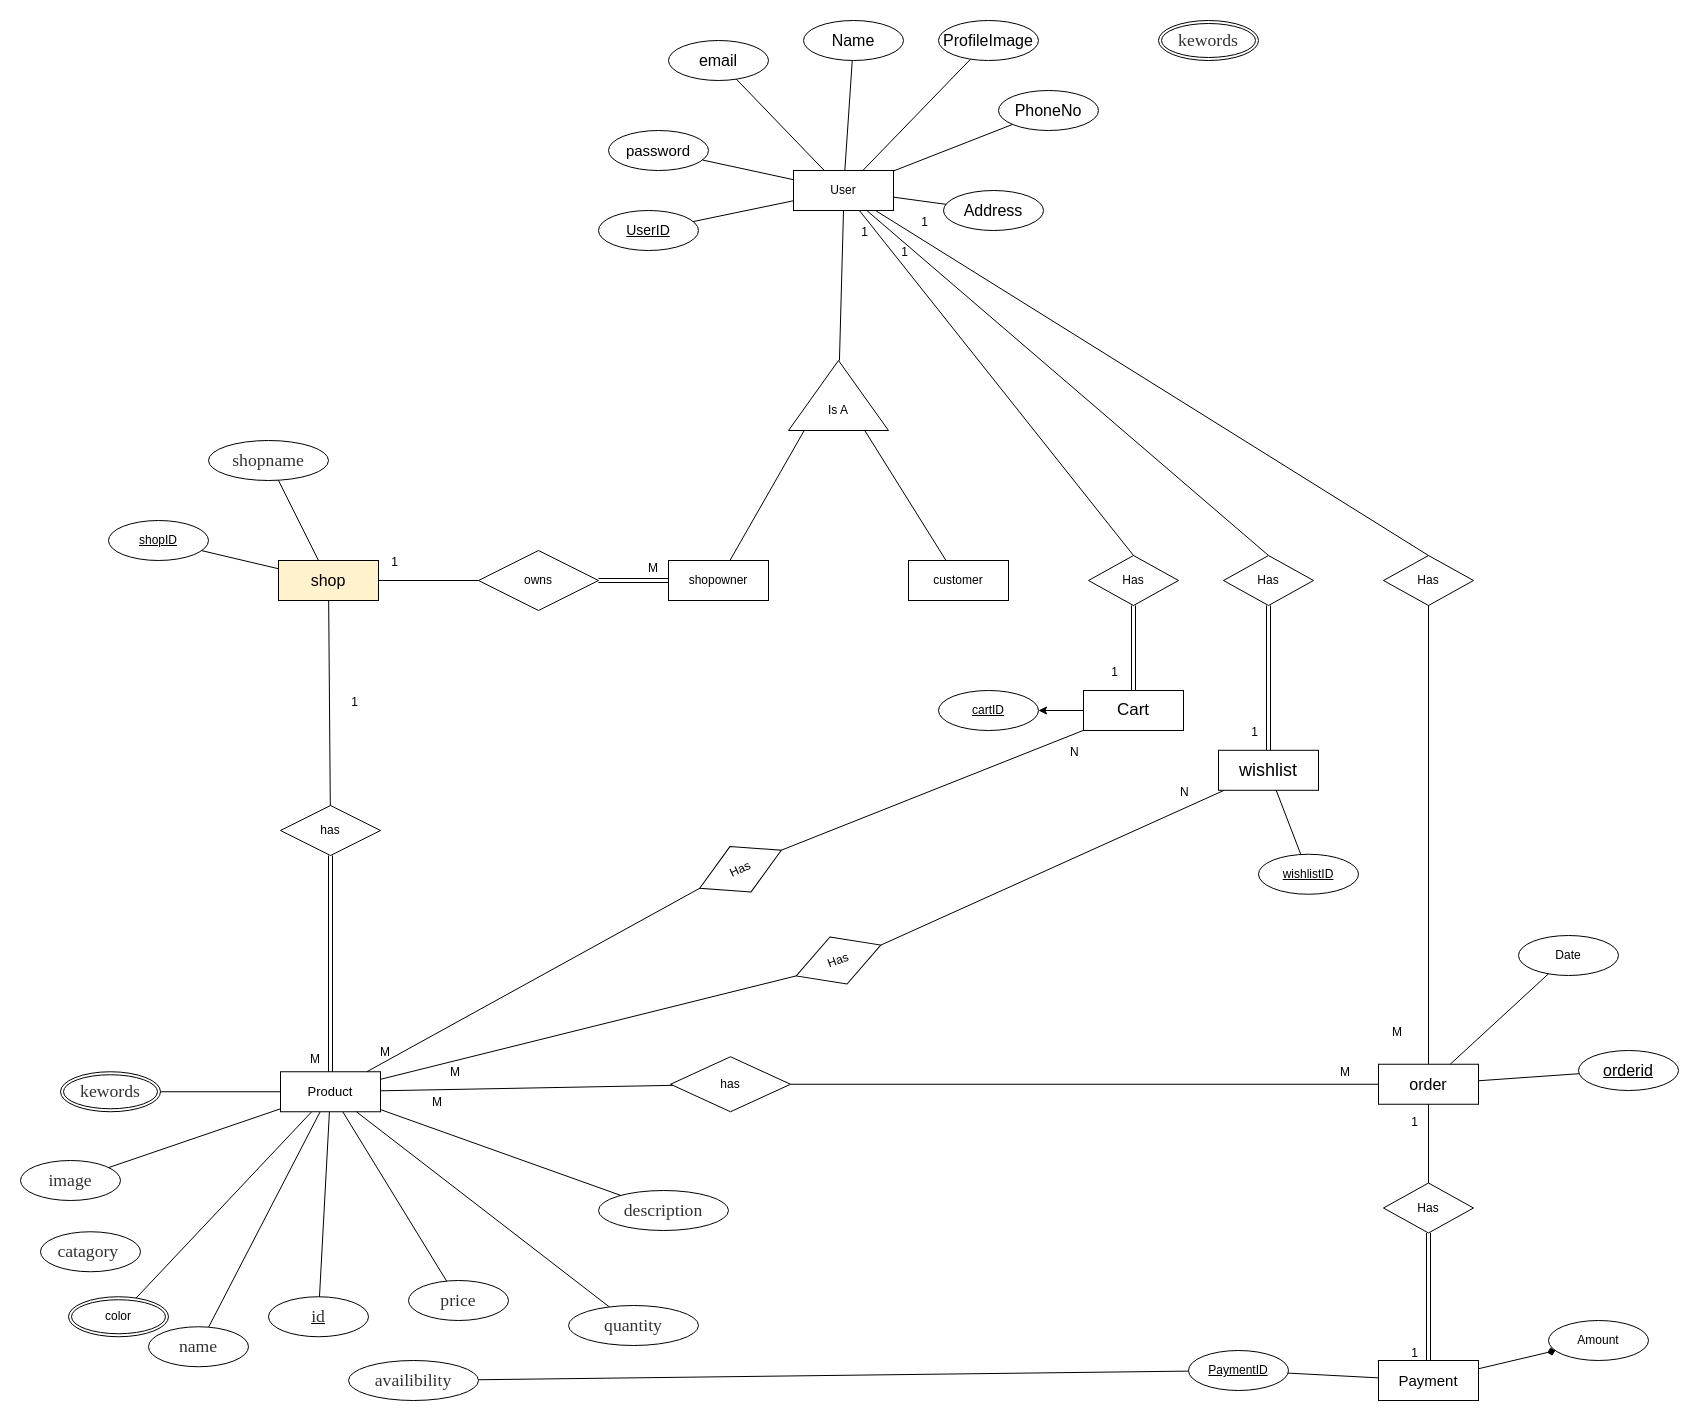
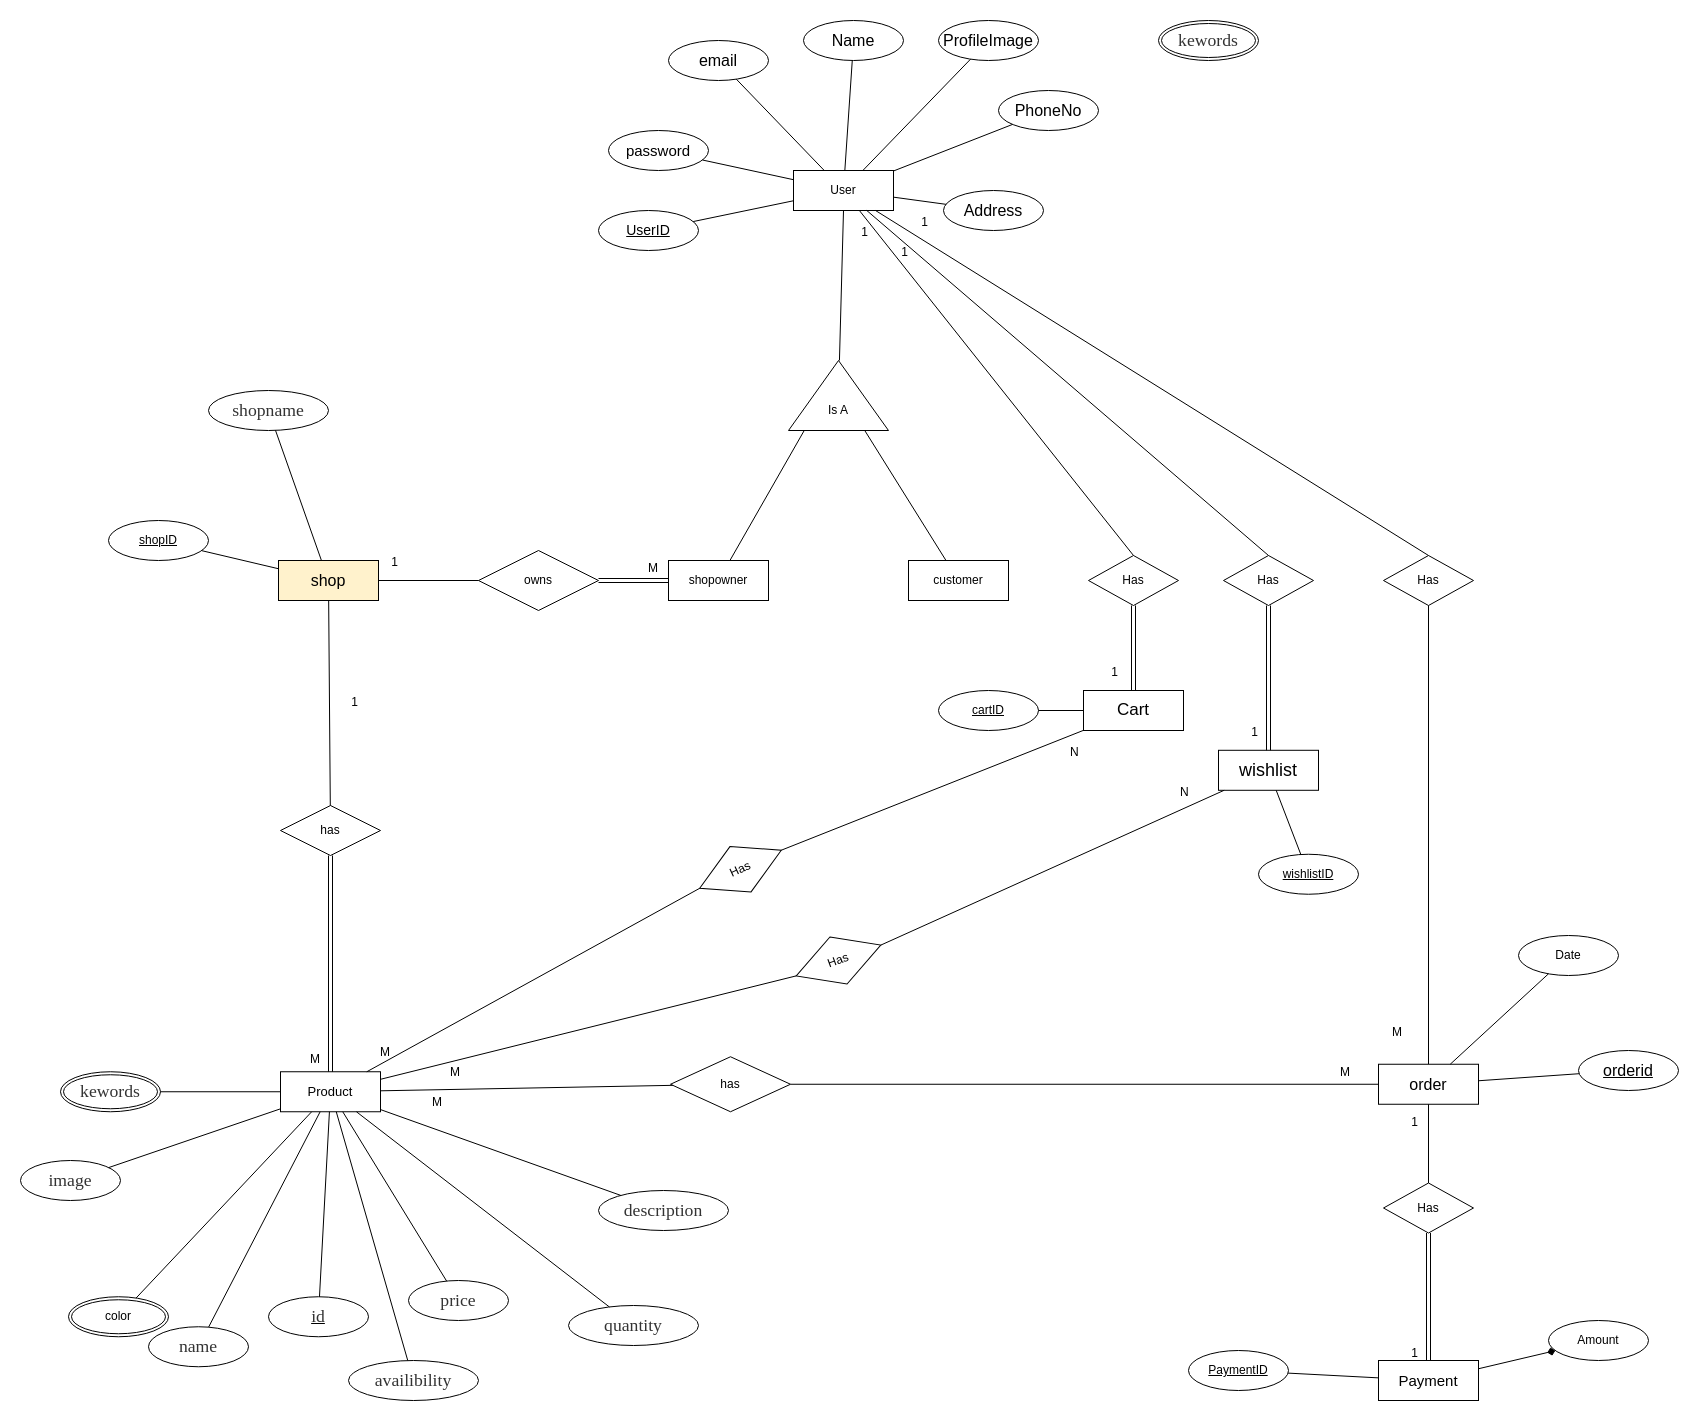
node "shopname": moved (269, 461) -> (269, 411)
edge "Cart" -> "cartID": arrowhead classic -> none
node "catagory": removed
edge "PaymentID" -- "availibility": now "Product" -- "availibility"
